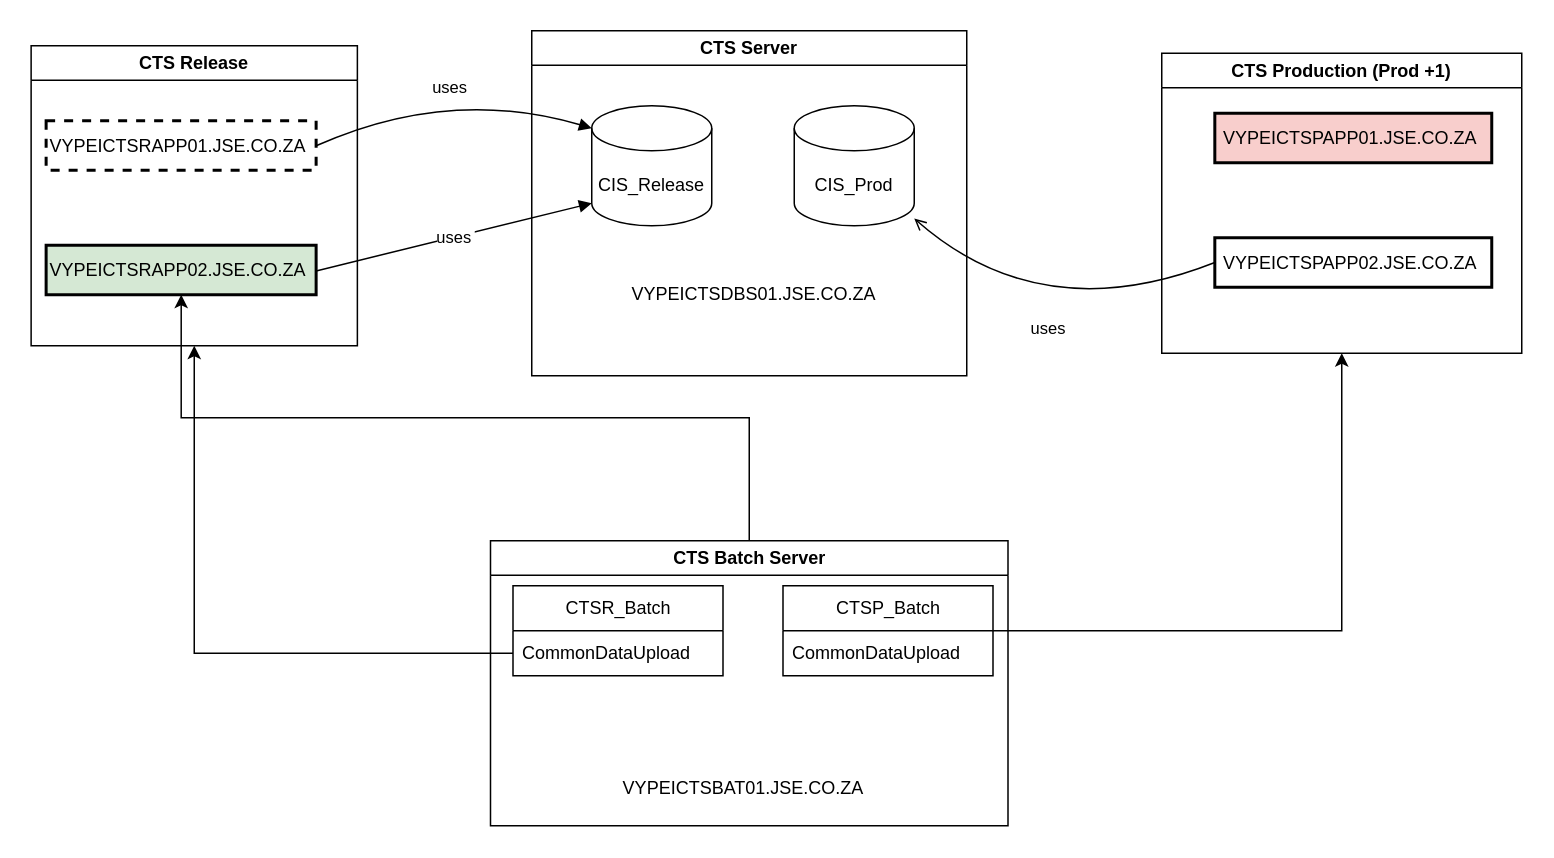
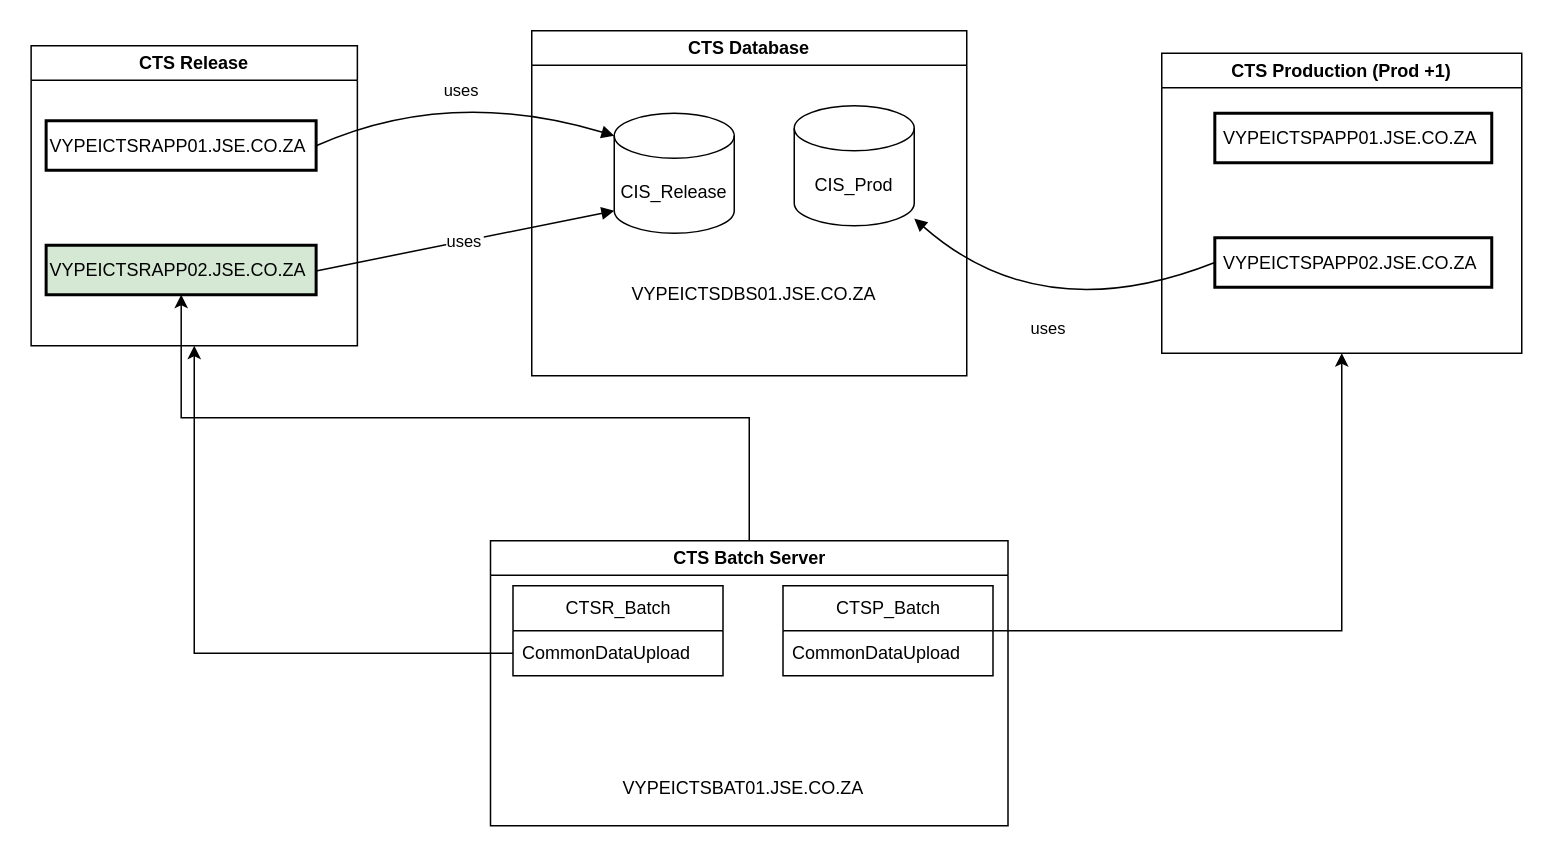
node "CTS Server": label "CTS Server" -> "CTS Database"
node "VYPEICTSPAPP01.JSE.CO.ZA": fillcolor #f8cecc -> #ffffff
node "VYPEICTSRAPP01.JSE.CO.ZA": style dashed -> solid
node "CIS_Release": moved (652, 166) -> (674, 173)
edge "VYPEICTSPAPP02.JSE.CO.ZA" -> "CIS_Prod": arrowhead open -> block
